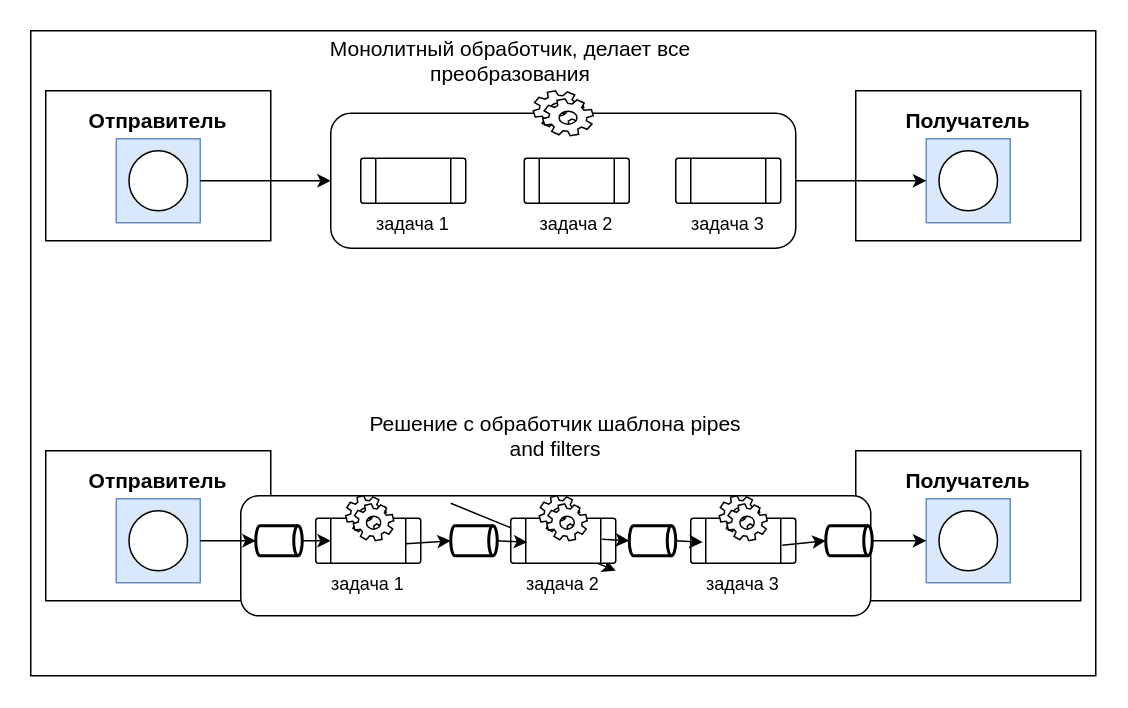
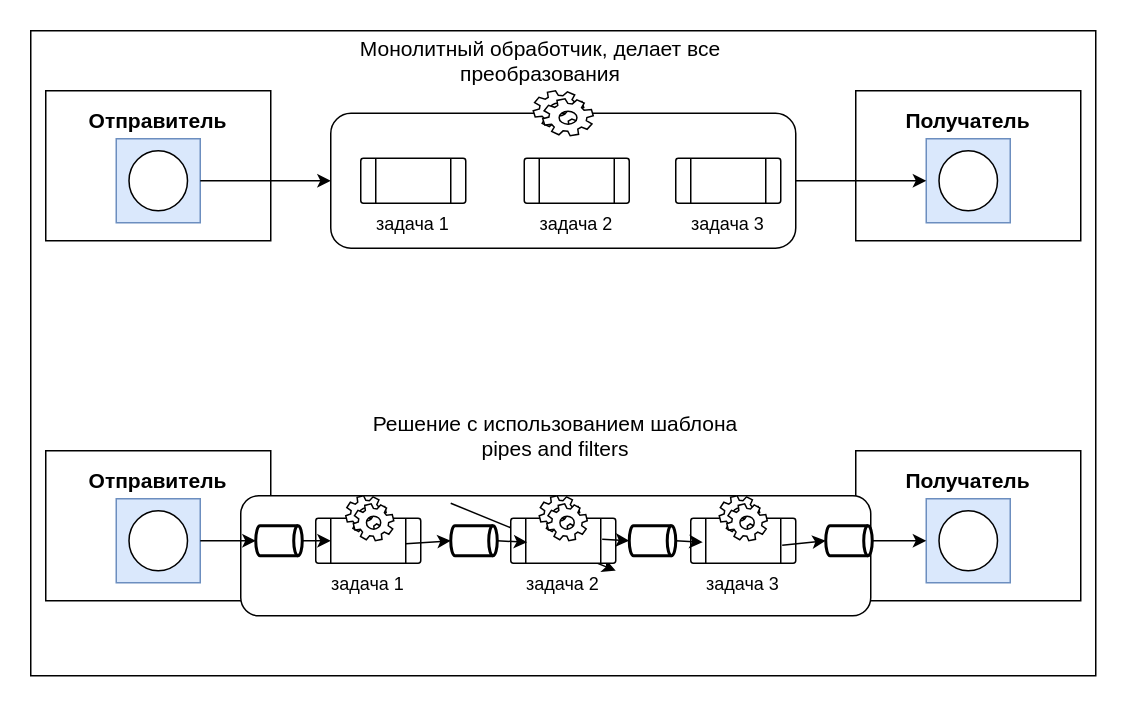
node "Монолитный обработчик, делает все преобразования": moved (511, 61) -> (541, 61)
node "Решение с обработчик шаблона pipes and filters": label "Решение с обработчик шаблона pipes and filters" -> "Решение с использованием шаблона pipes and filters"
